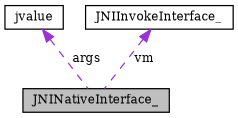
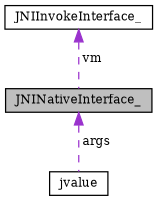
edge "JNINativeInterface_" -> "jvalue": reversed
